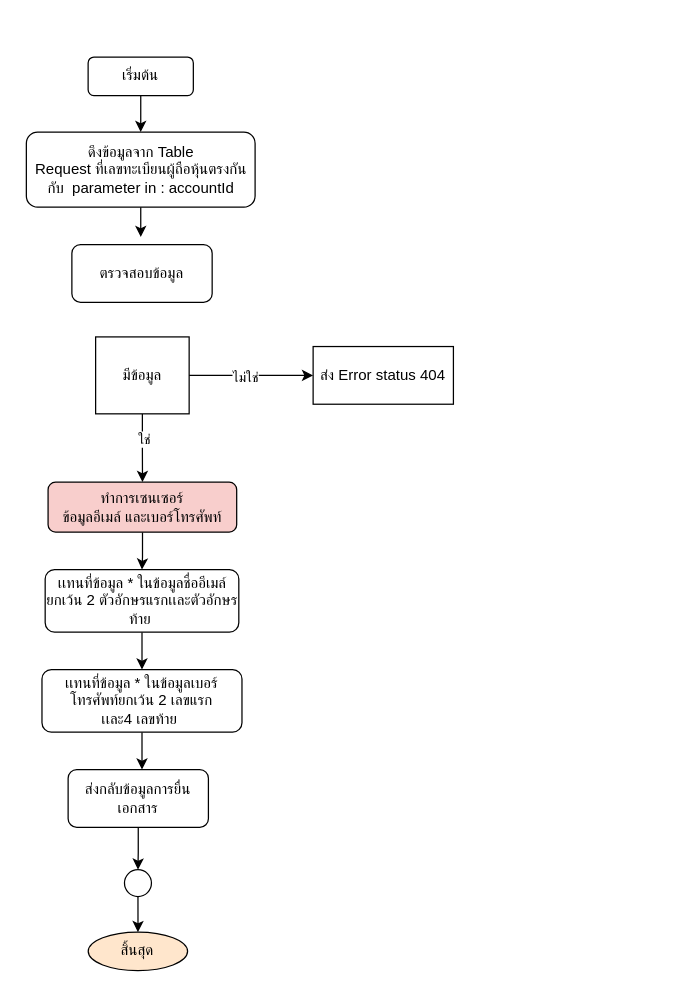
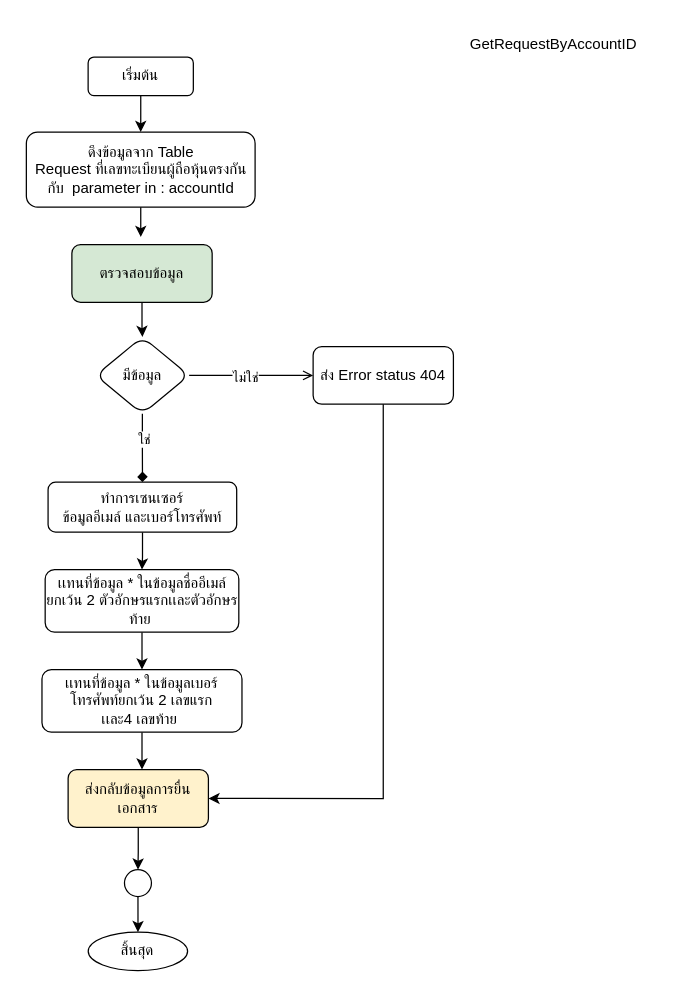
node "GetRequestByAccountID": added
node "ตรวจสอบข้อมูล": fillcolor #ffffff -> #d5e8d4
edge "ตรวจสอบข้อมูล" -> "มีข้อมูล": added
node "มีข้อมูล": shape rectangle -> diamond
edge "มีข้อมูล" -> "ส่ง Error status 404": arrowhead classic -> open
node "ส่ง Error status 404": shape rectangle -> rounded rectangle
edge "มีข้อมูล" -> "ทำการเซนเซอร์ ข้อมูลอีเมล์ และเบอร์โทรศัพท์": arrowhead classic -> diamond
node "ทำการเซนเซอร์ ข้อมูลอีเมล์ และเบอร์โทรศัพท์": fillcolor #f8cecc -> #ffffff
edge "ส่ง Error status 404" -> "ส่งกลับข้อมูลการยื่นเอกสาร": added
node "ส่งกลับข้อมูลการยื่นเอกสาร": fillcolor #ffffff -> #fff2cc
node "สิ้นสุด": fillcolor #ffe6cc -> #ffffff
